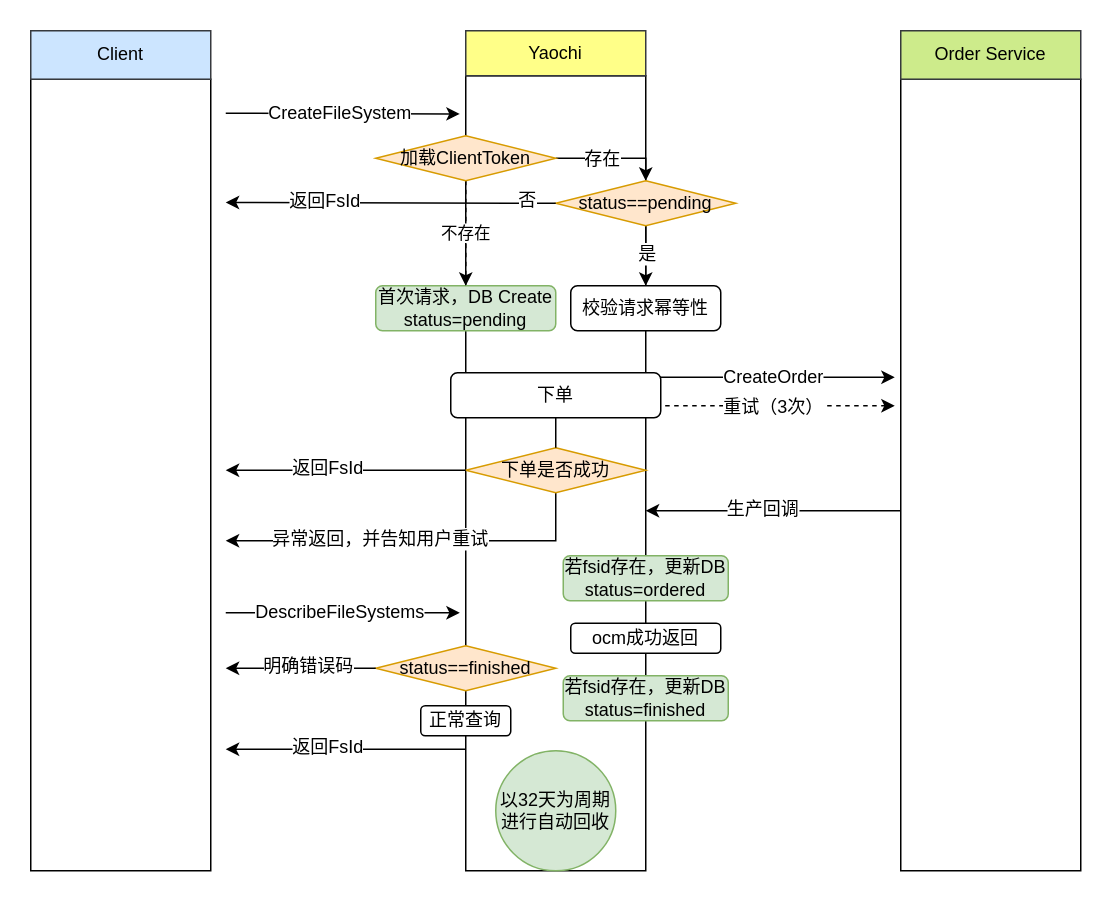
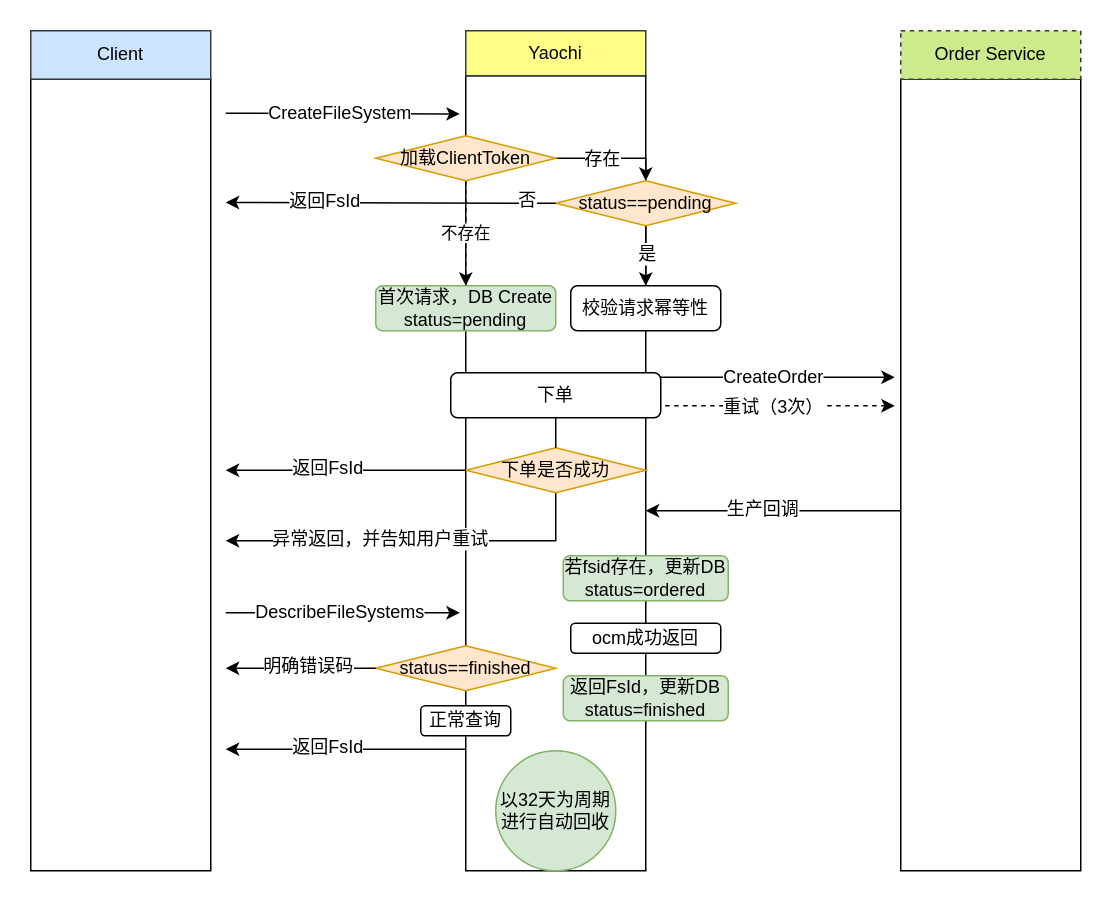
node "Order Service": style solid -> dashed
node "若fsid存在，更新DB status=finished": label "若fsid存在，更新DB status=finished" -> "返回FsId，更新DB status=finished"
